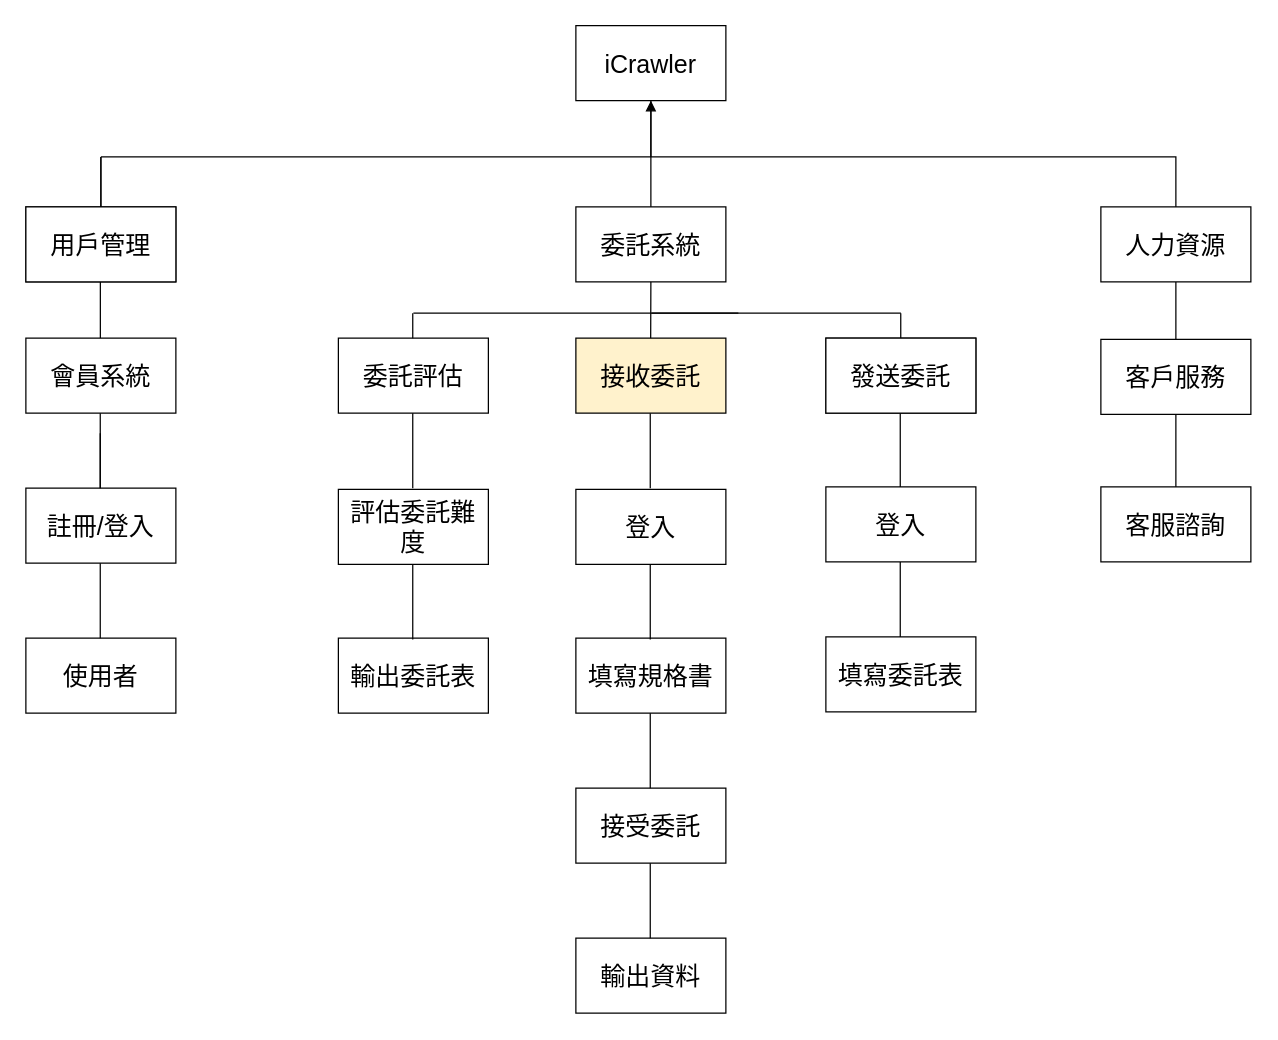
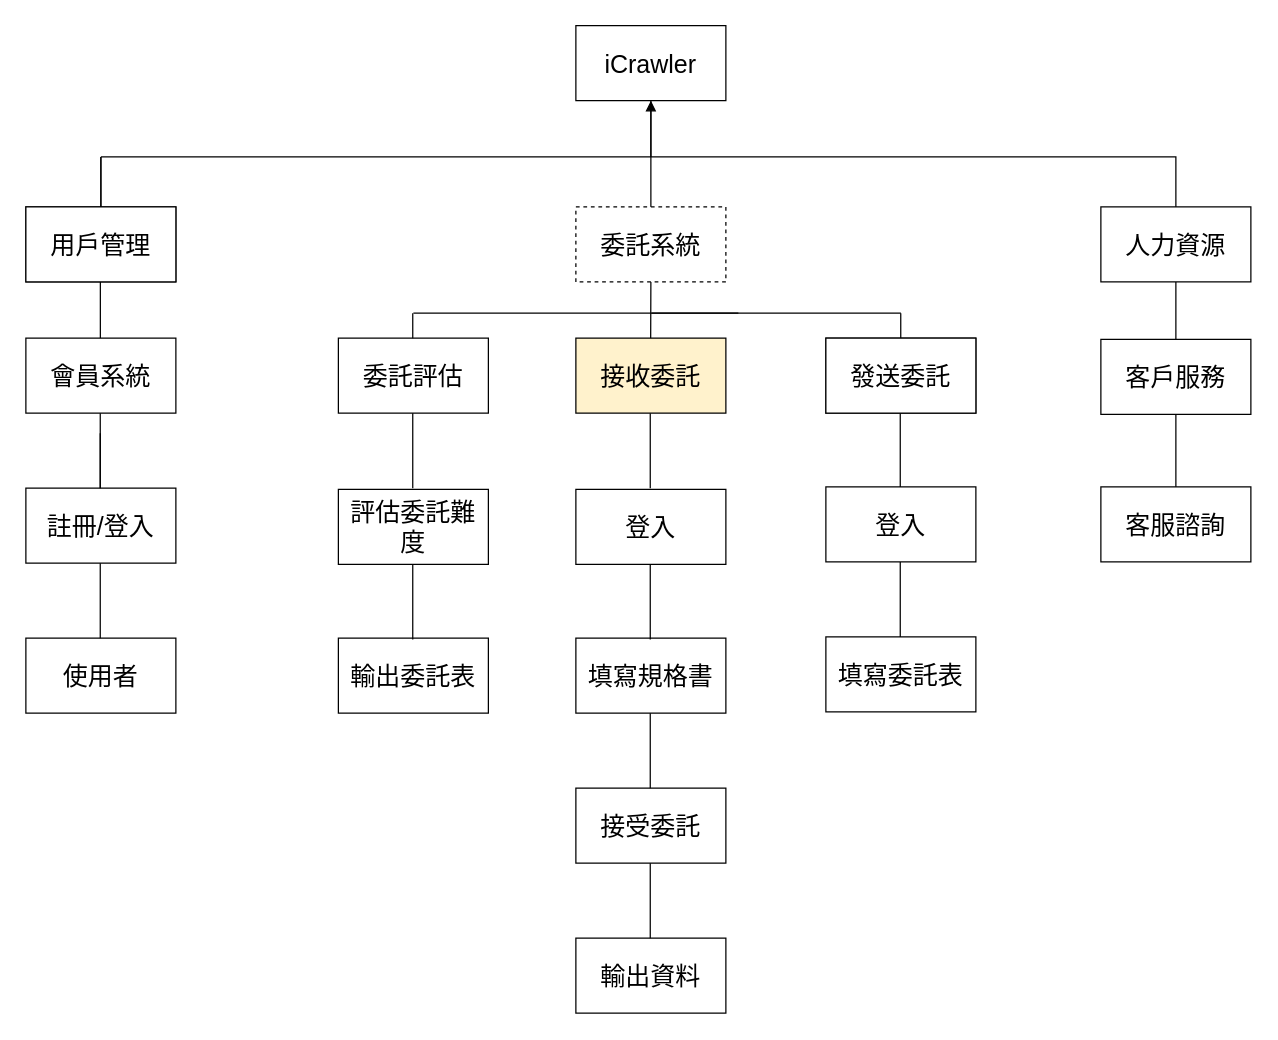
node "委託系統": style solid -> dashed
